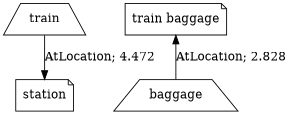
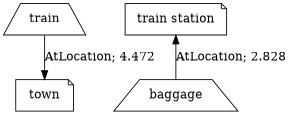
node "train baggage": label "train baggage" -> "train station"
node "station": label "station" -> "town"
